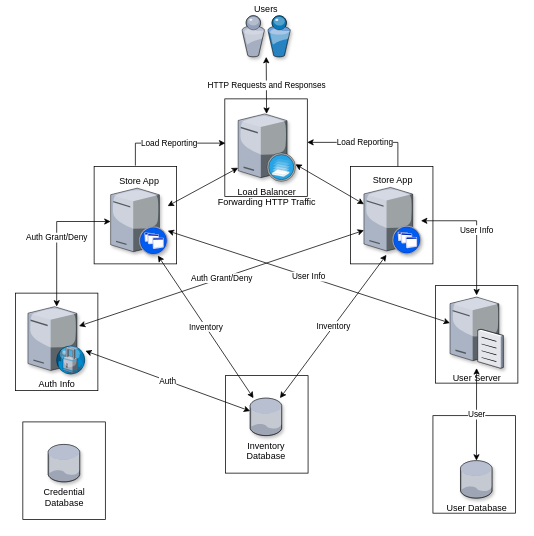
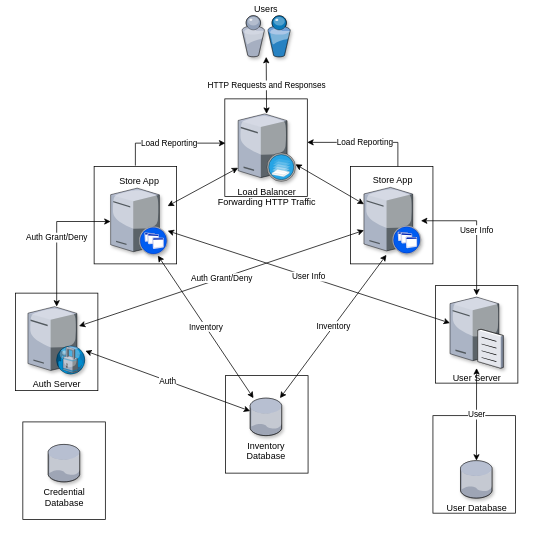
node "Auth Info": label "Auth Info" -> "Auth Server"
